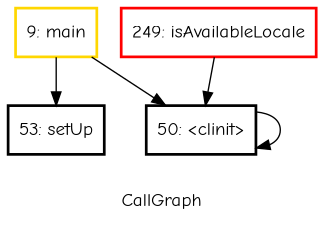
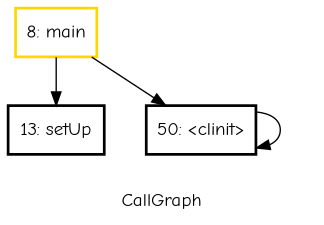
node "9: main": label "9: main" -> "8: main"
node "249: isAvailableLocale": removed
node "53: setUp": label "53: setUp" -> "13: setUp"
